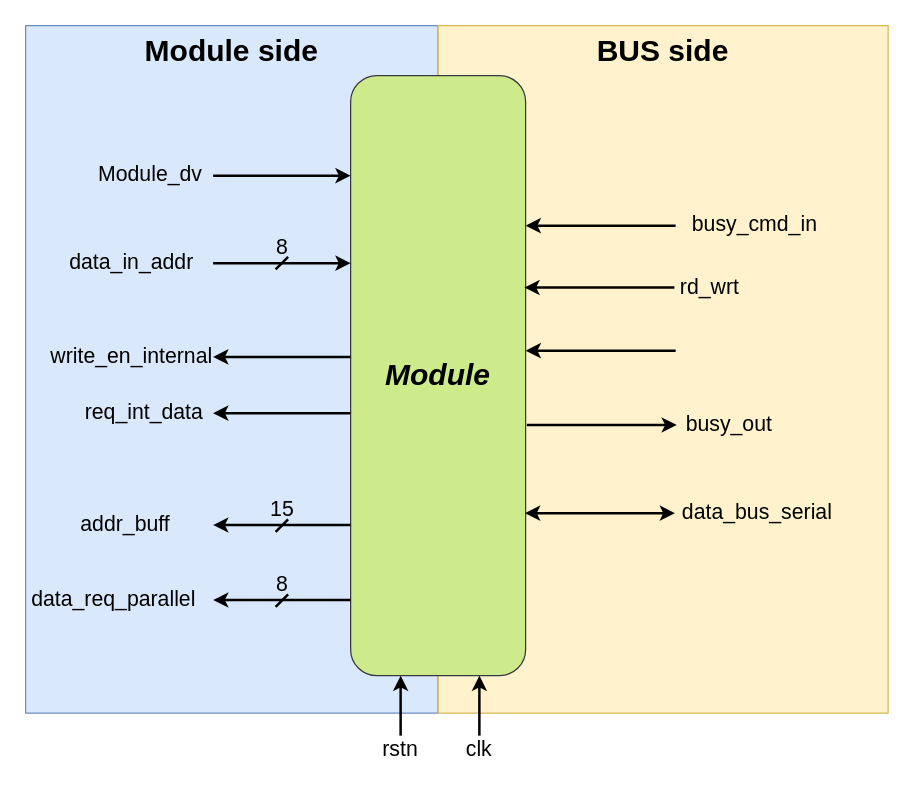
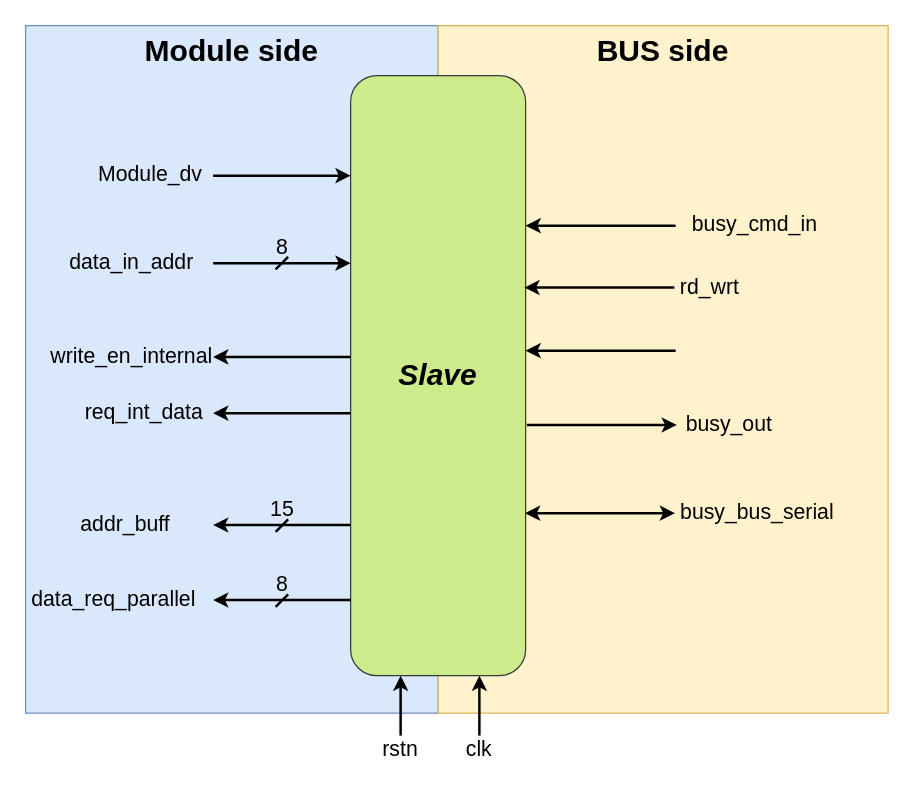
node "Module": label "Module" -> "Slave"
node "data_bus_serial": label "data_bus_serial" -> "busy_bus_serial"
